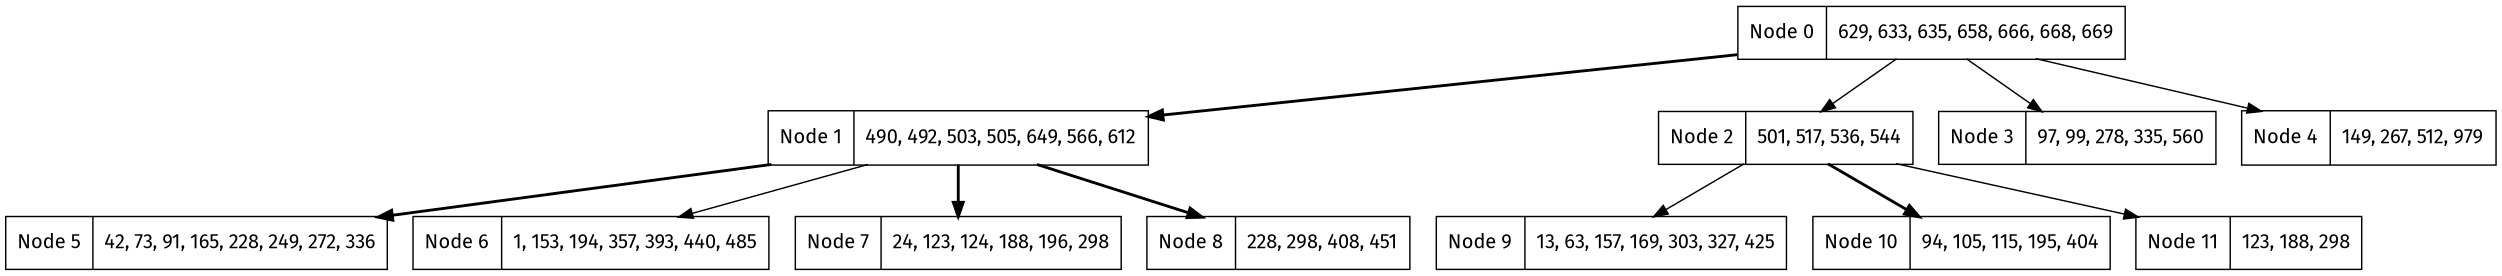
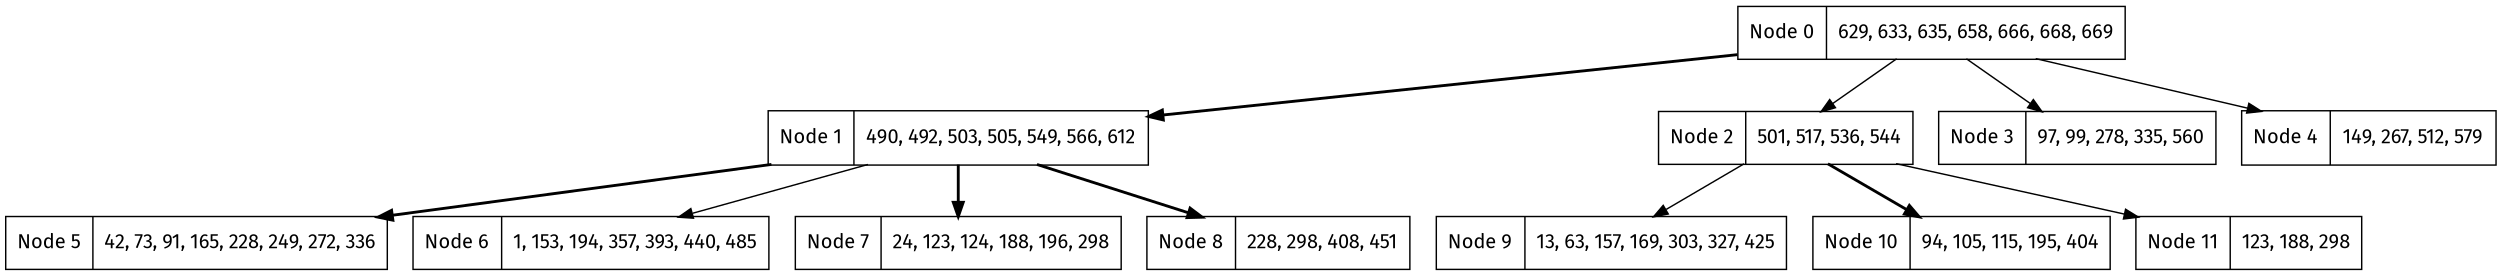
node "Node 1": text "490, 492, 503, 505, 649, 566, 612" -> "490, 492, 503, 505, 549, 566, 612"
node "Node 4": text "149, 267, 512, 979" -> "149, 267, 512, 579"
